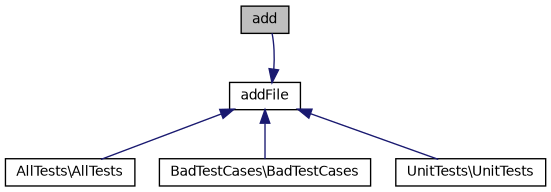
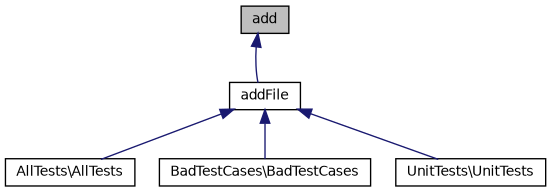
edge "add" -> "addFile": reversed
